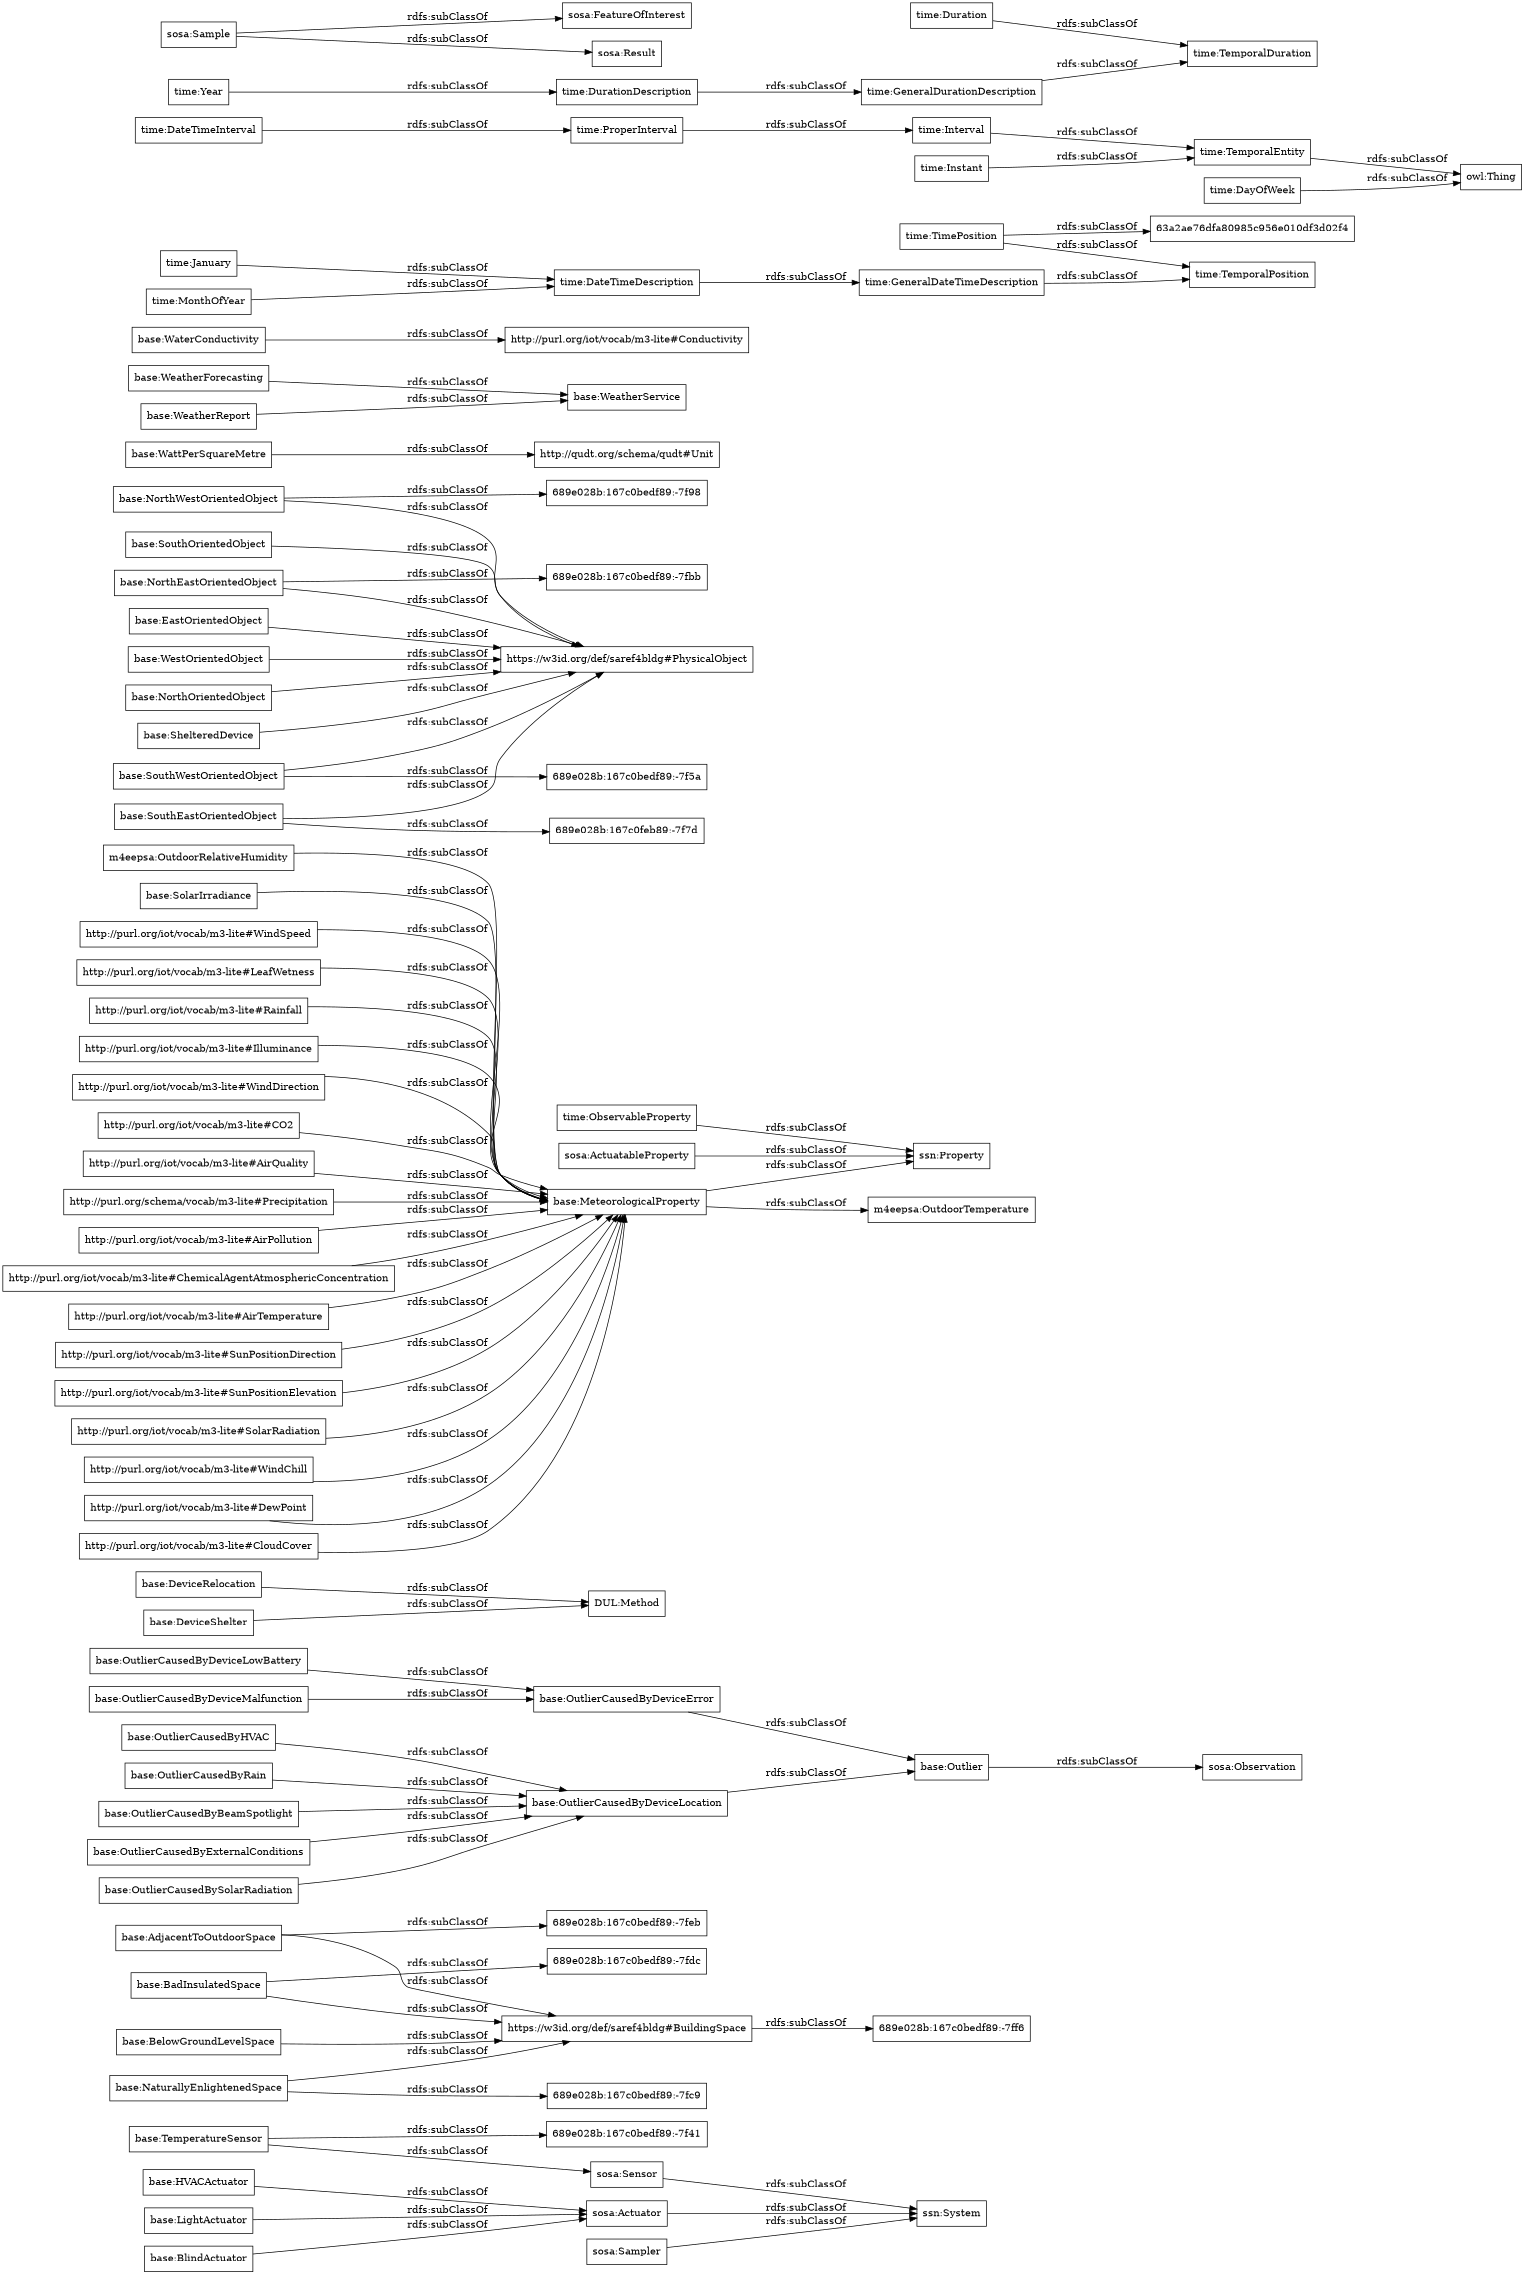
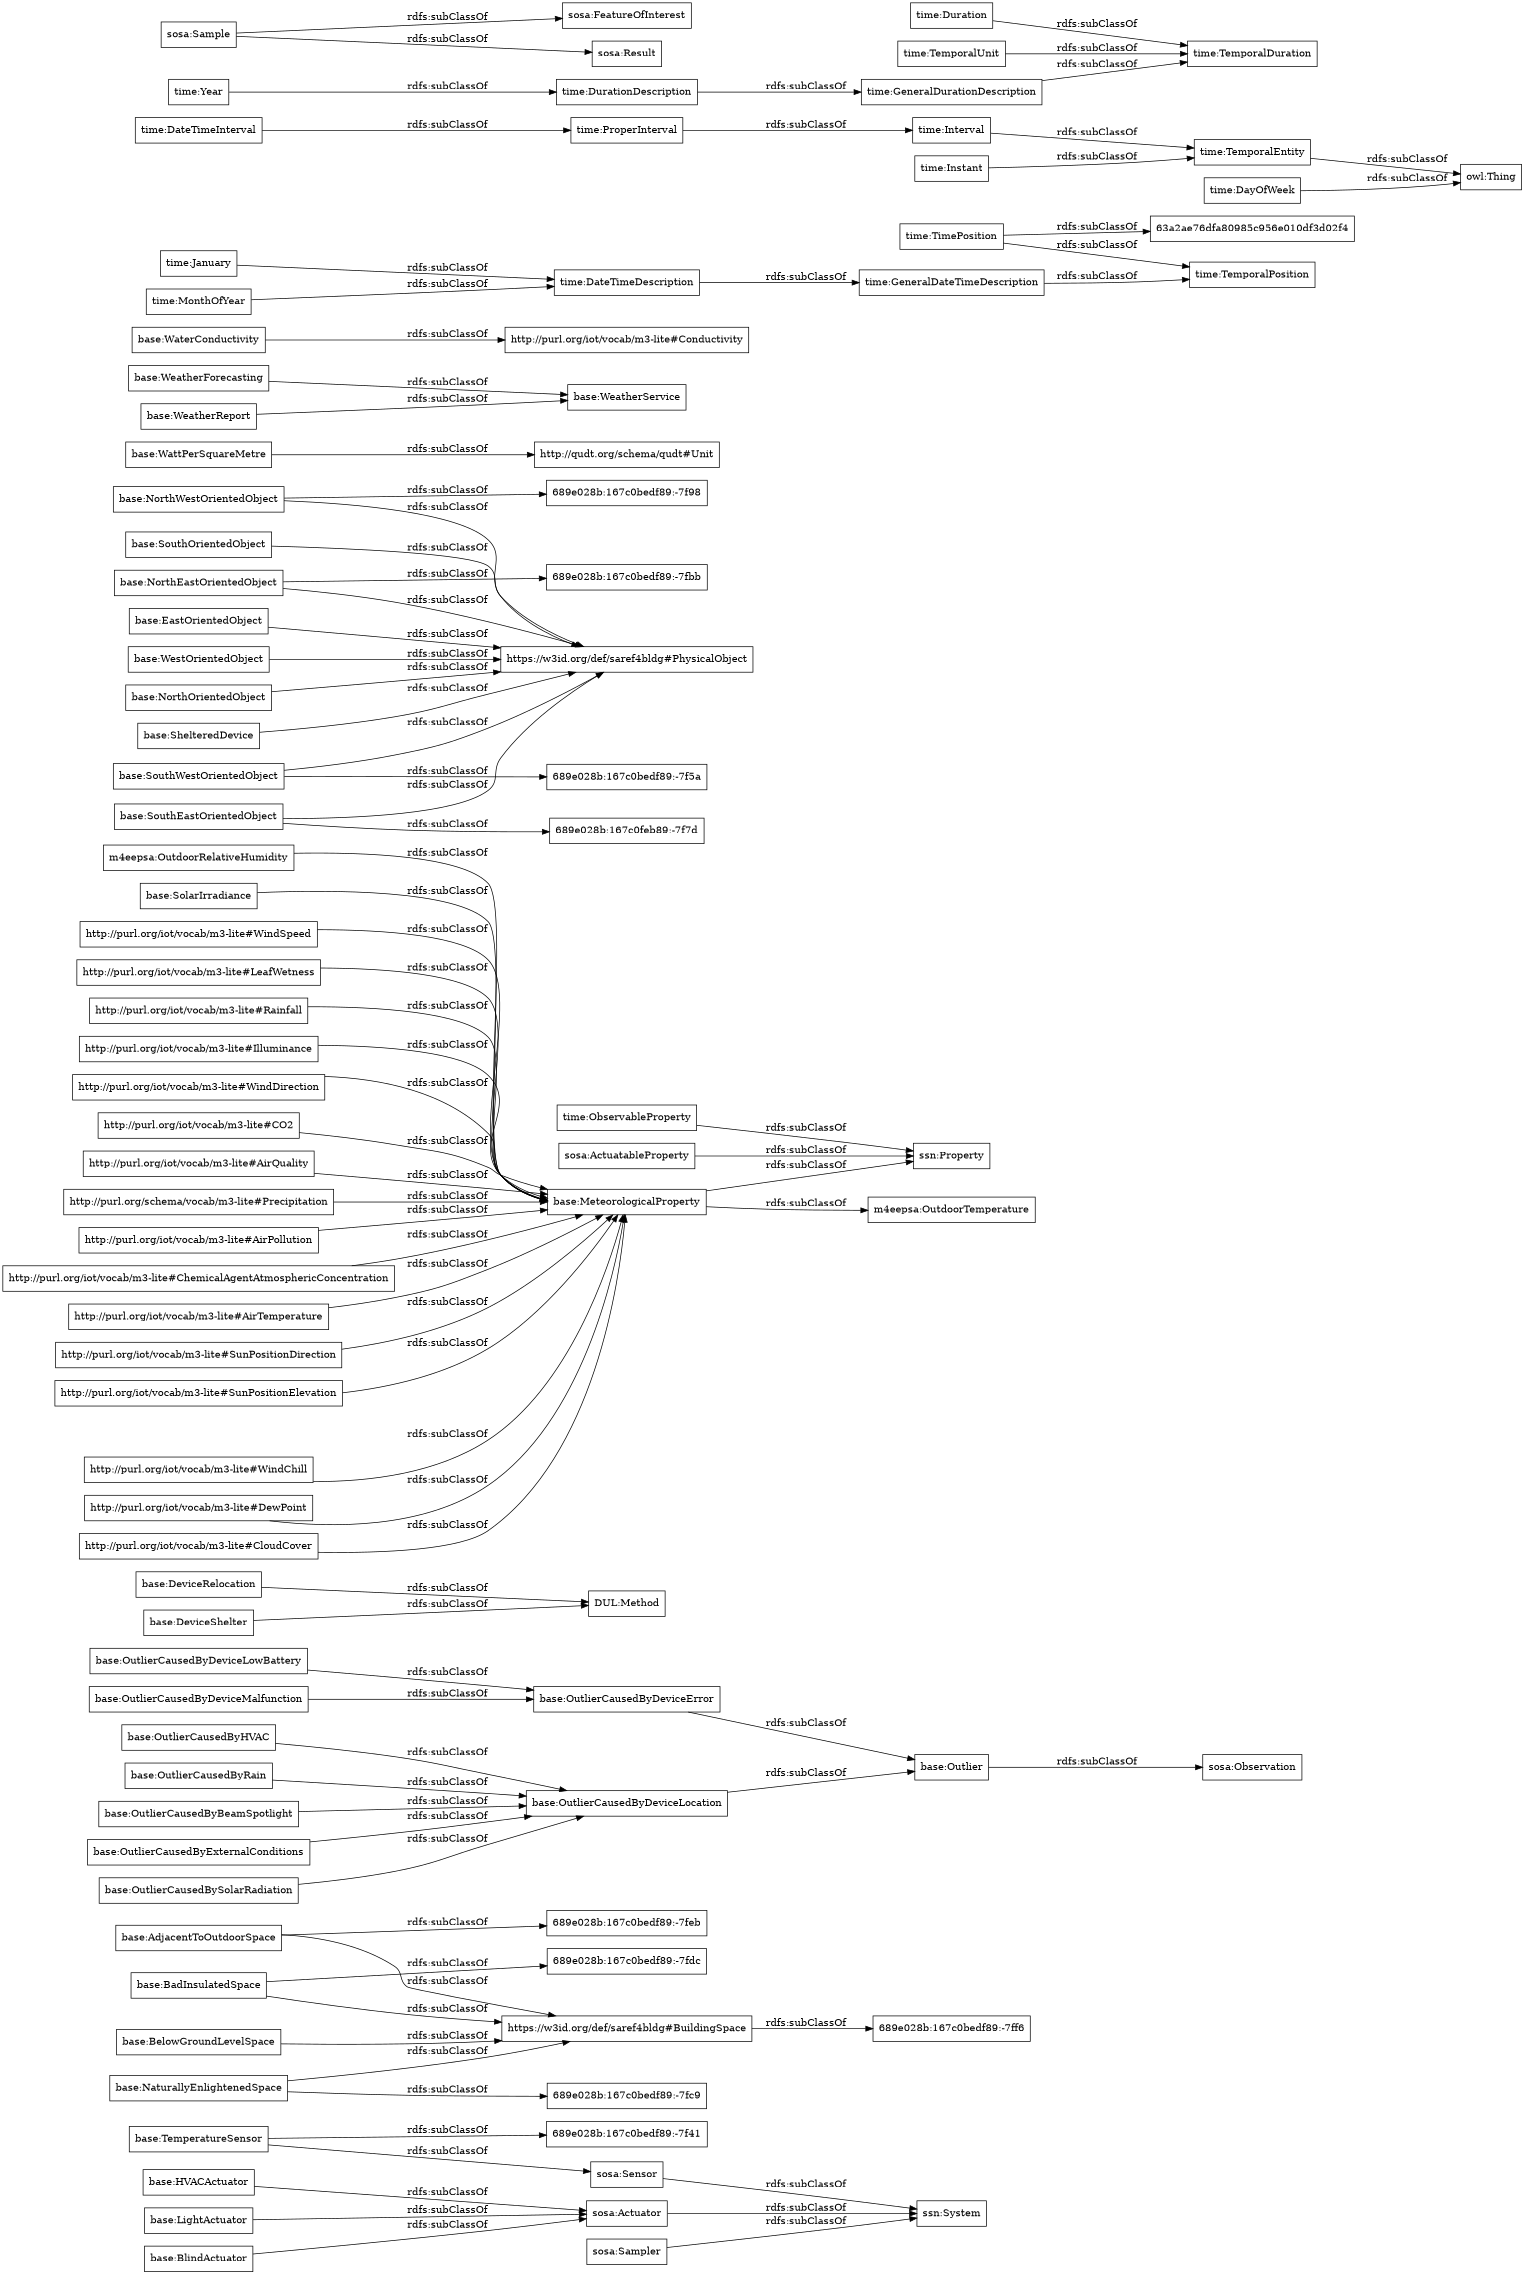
node "time:TemporalUnit": added
node "http://purl.org/iot/vocab/m3-lite#SolarRadiation": removed
